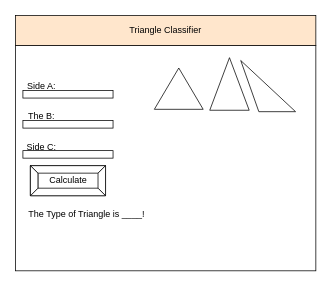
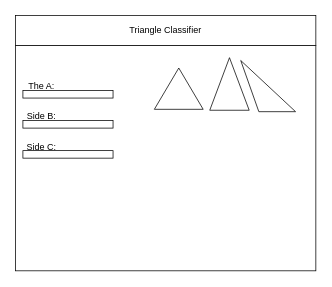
node "Triangle Classifier": fillcolor #ffe6cc -> #ffffff
node "Side A:": label "Side A:" -> "The A:"
node "The B:": label "The B:" -> "Side B:"
node "Calculate": removed
node "The Type of Triangle is ____!": removed
